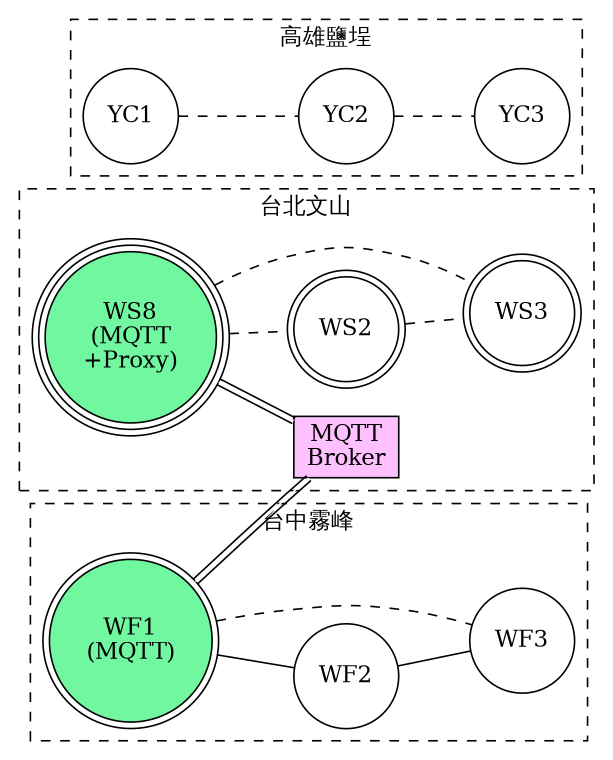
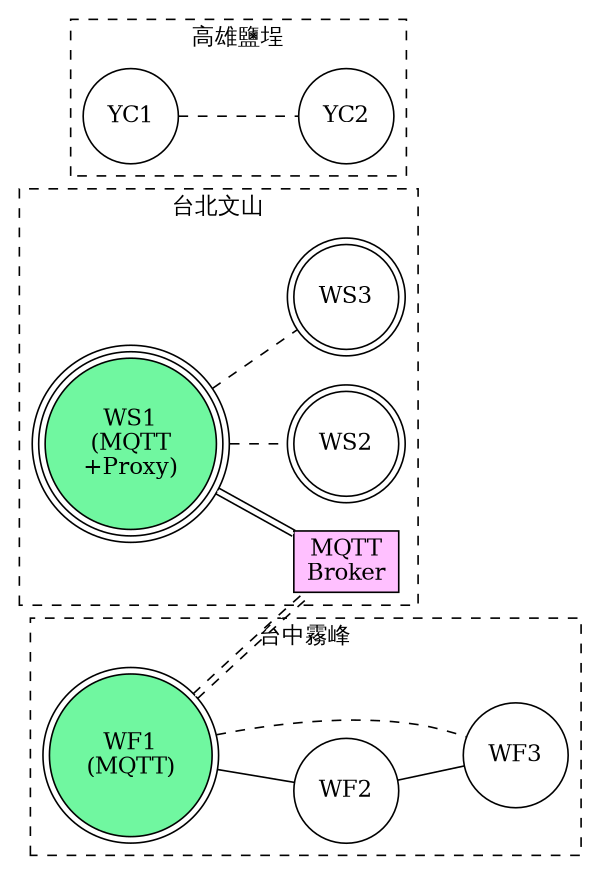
node "YC3": removed
edge "WS3" -- "WS2": removed
node "WS8 (MQTT +Proxy)": label "WS8 (MQTT +Proxy)" -> "WS1 (MQTT +Proxy)"
edge "MQTT Broker" -- "WF1 (MQTT)": style solid -> dashed
